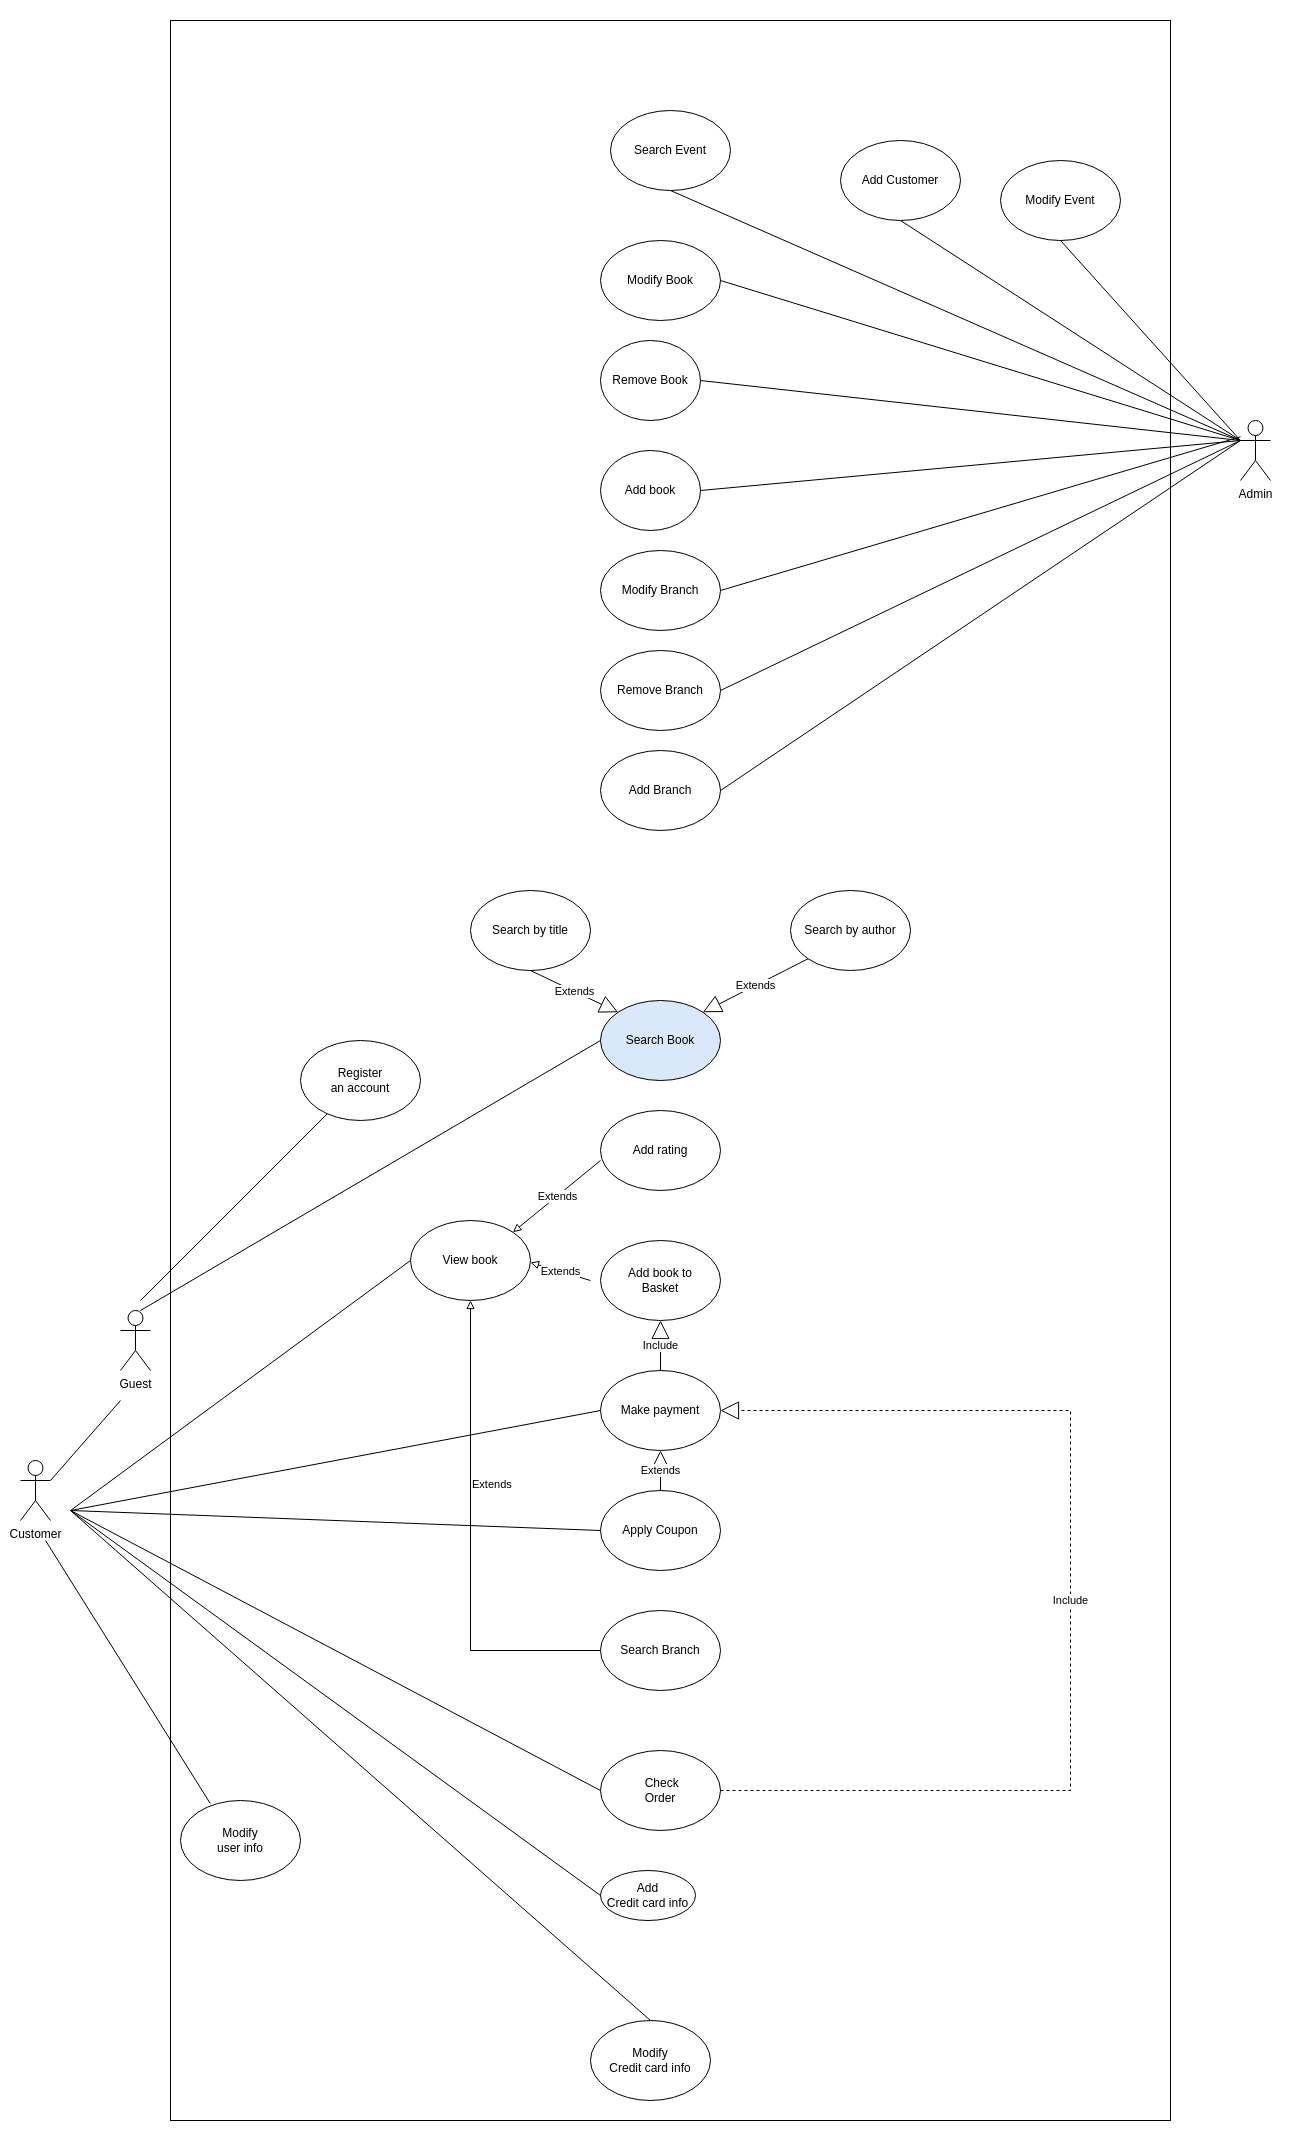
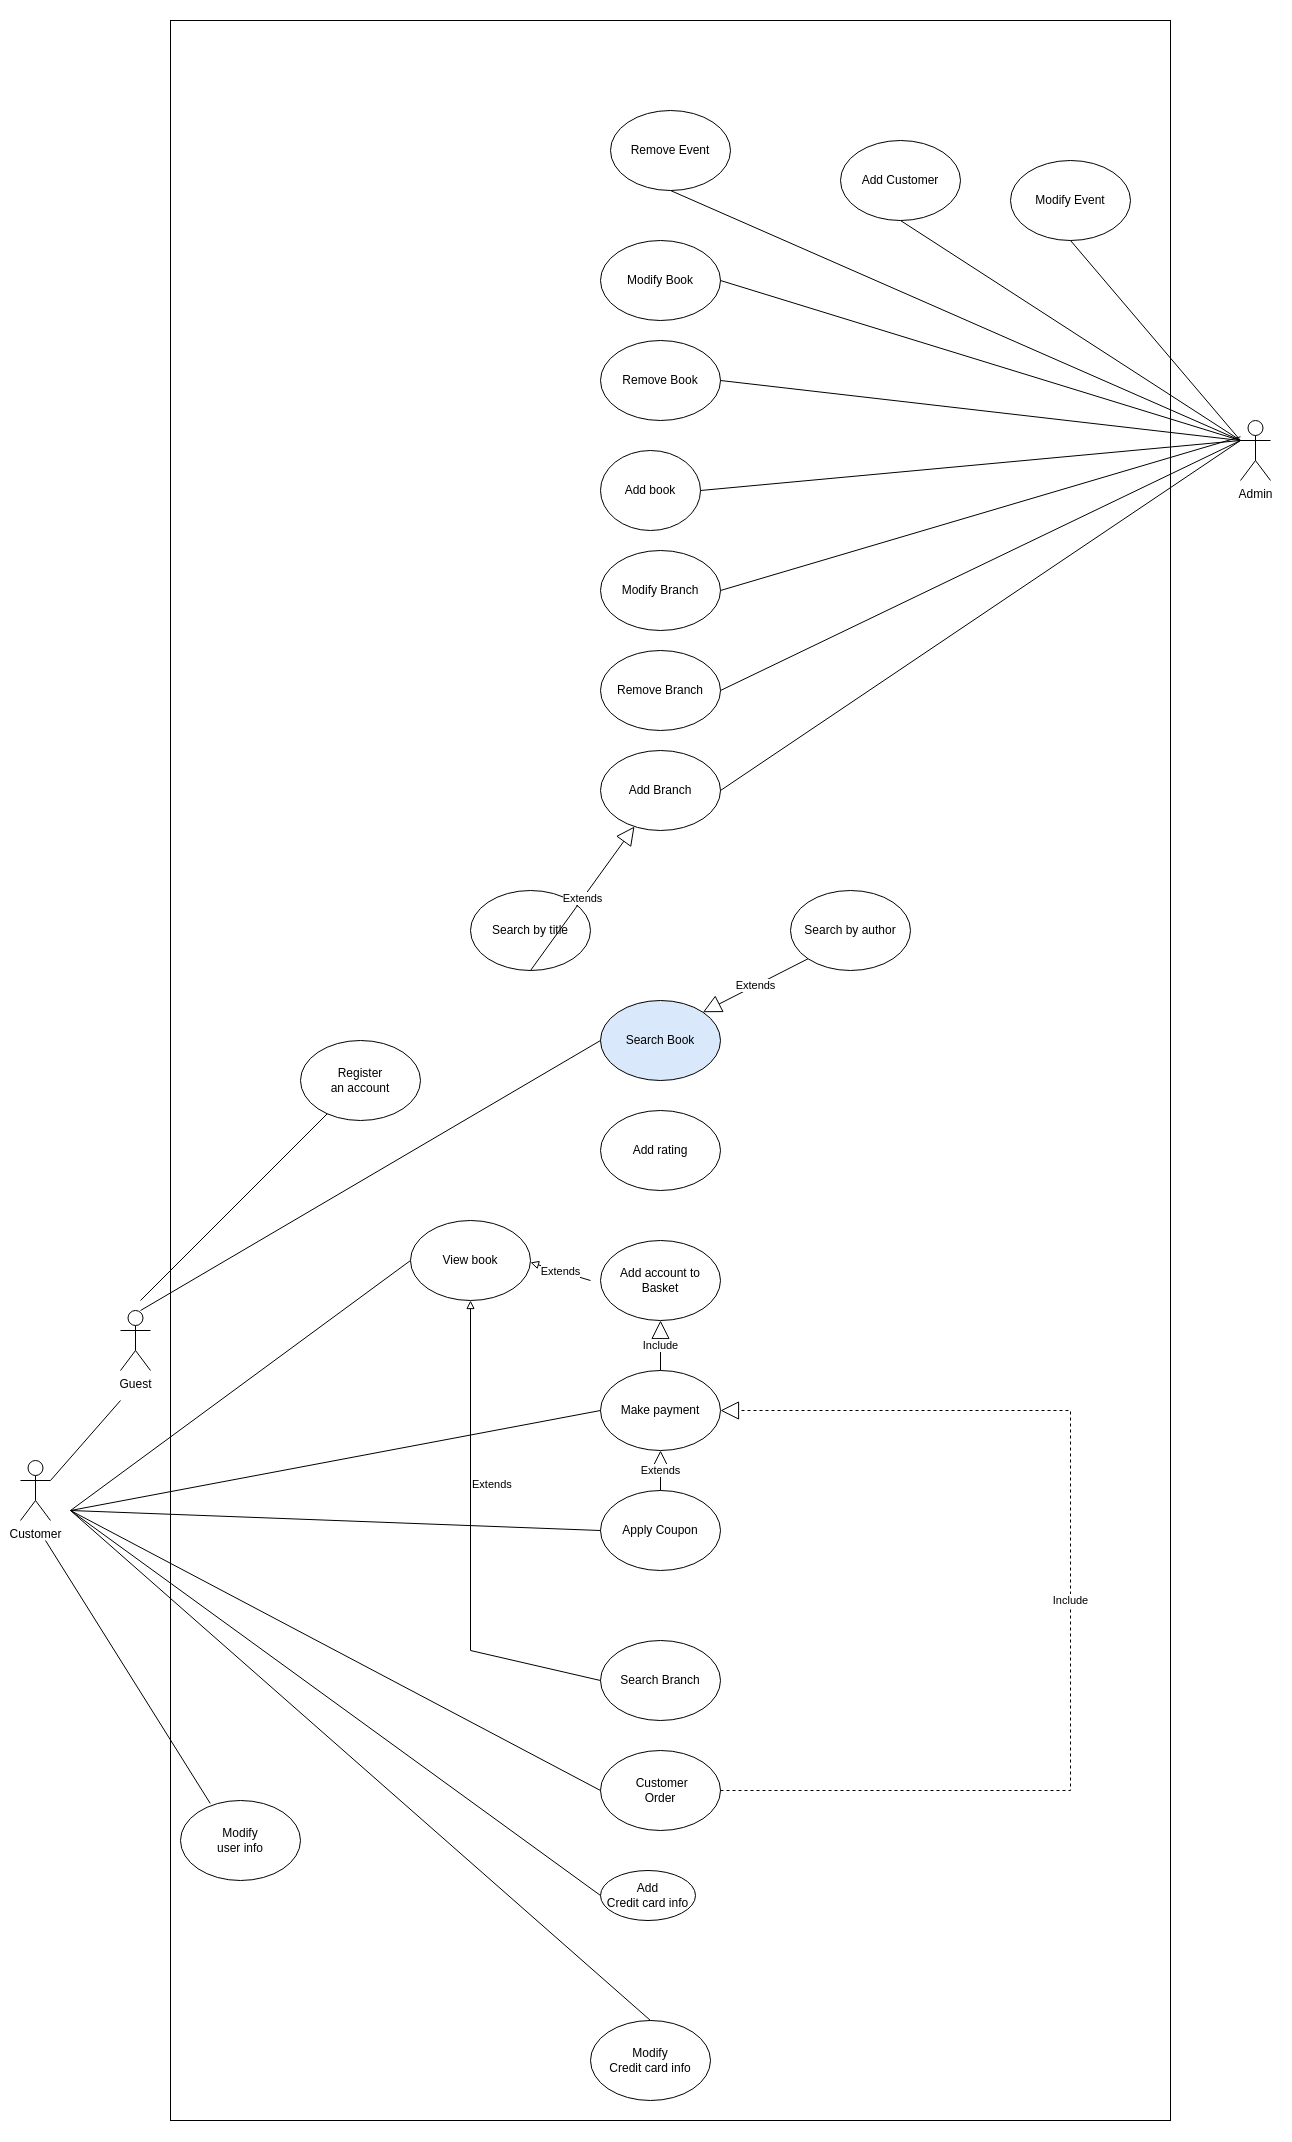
node "Search Event": label "Search Event" -> "Remove Event"
node "Modify Event": moved (1061, 201) -> (1071, 201)
node "Remove Book": size 100x80 -> 120x80
edge "Search by title" -> "Search Book": now "Search by title" -> "Add Branch"
edge "Add rating" -> "View book": removed, label "Extends"
node "Add book to Basket": label "Add book to Basket" -> "Add account to Basket"
node "Search Branch": moved (661, 1651) -> (661, 1681)
node "Check Order": label "Check Order" -> "Customer Order"
